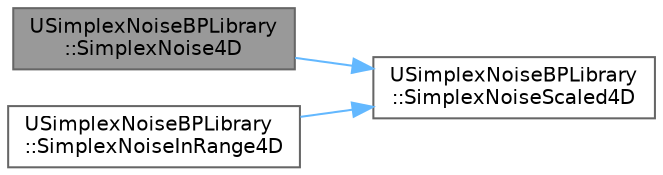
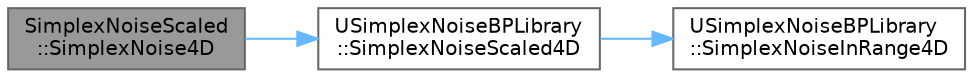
node "USimplexNoiseBPLibrary ::SimplexNoise4D": label "USimplexNoiseBPLibrary ::SimplexNoise4D" -> "SimplexNoiseScaled ::SimplexNoise4D"
edge "USimplexNoiseBPLibrary ::SimplexNoiseInRange4D" -> "USimplexNoiseBPLibrary ::SimplexNoiseScaled4D": reversed
